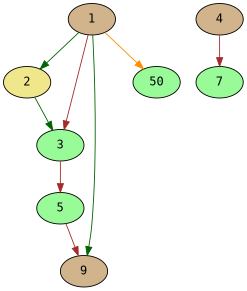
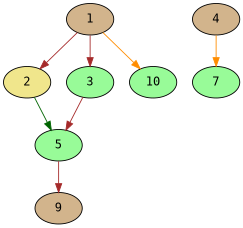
edge "4" -> "7": color brown -> darkorange
edge "1" -> "2": color darkgreen -> brown
node "50": label "50" -> "10"
edge "2" -> "3": now "2" -> "5"
edge "1" -> "9": removed
